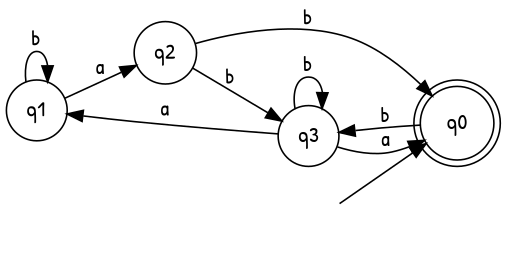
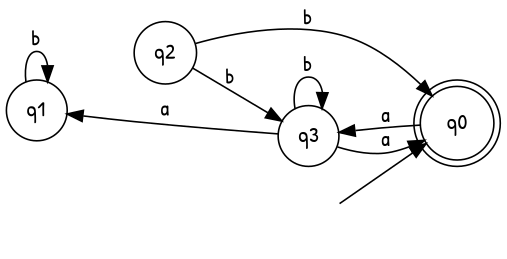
edge "q1" -> "q2": removed, label "a"
edge "q0" -> "q3": label "b" -> "a"
